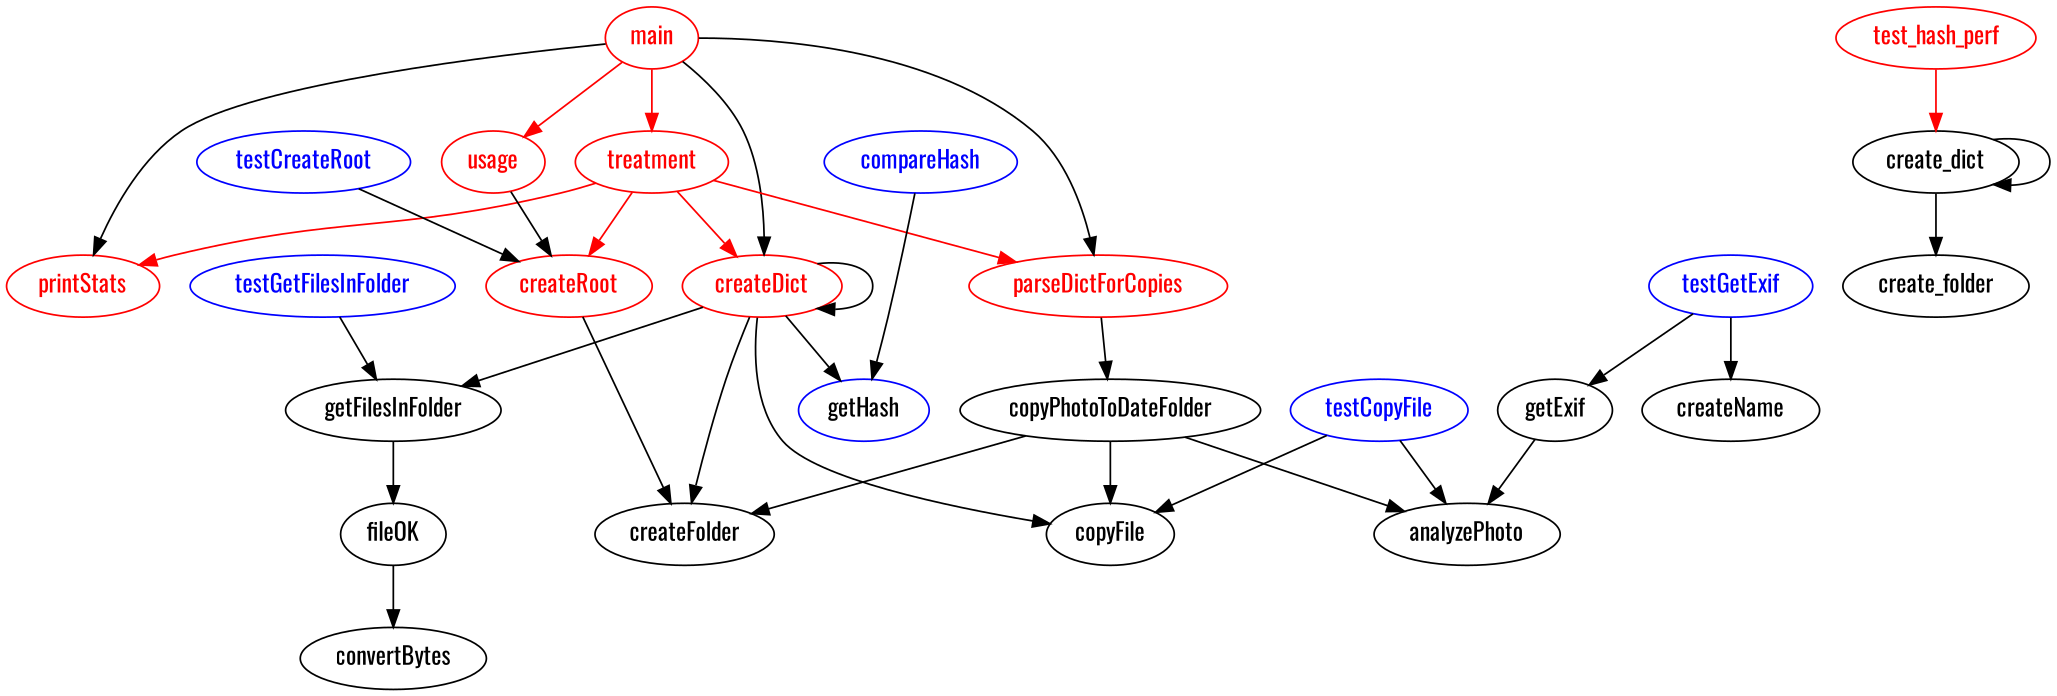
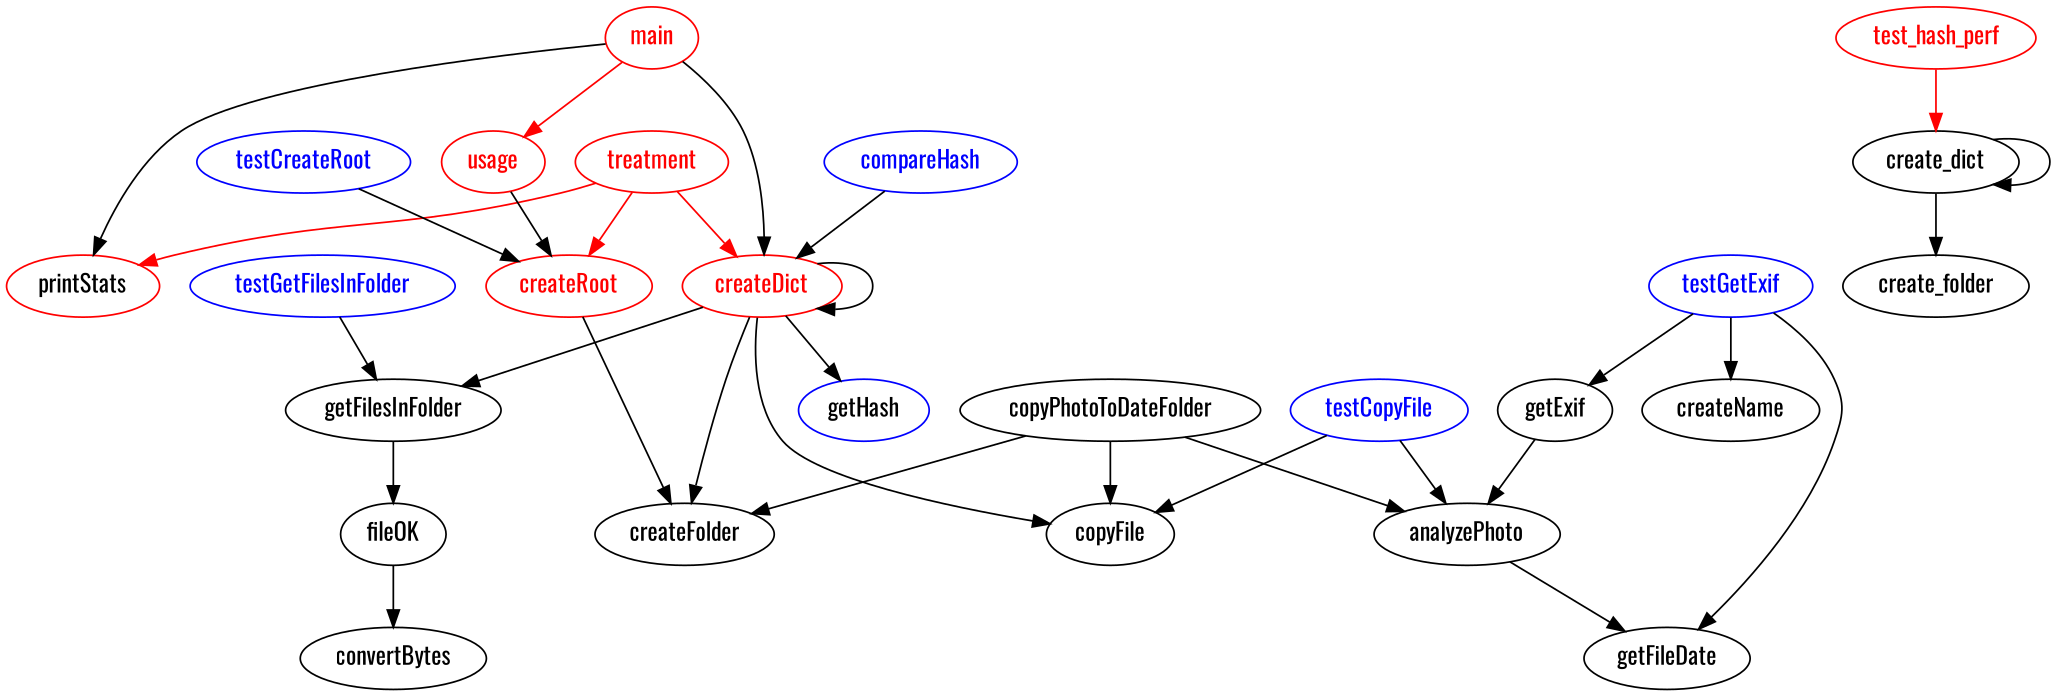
edge "main" -> "treatment": removed
edge "compareHash" -> "getHash": now "compareHash" -> "createDict"
node "printStats": fontcolor red -> black
node "parseDictForCopies": removed
node "getFileDate": added
